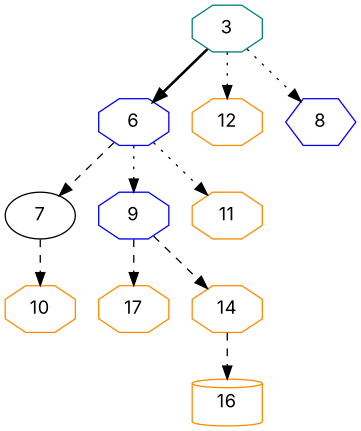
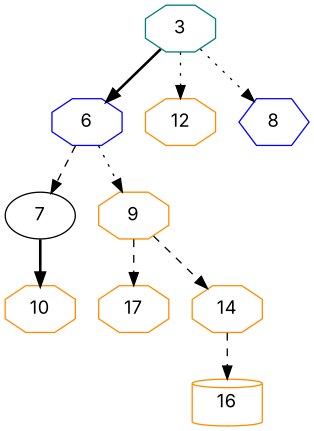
node "9": color blue -> darkorange
node "11": removed
edge "7" -> "10": style dashed -> bold
